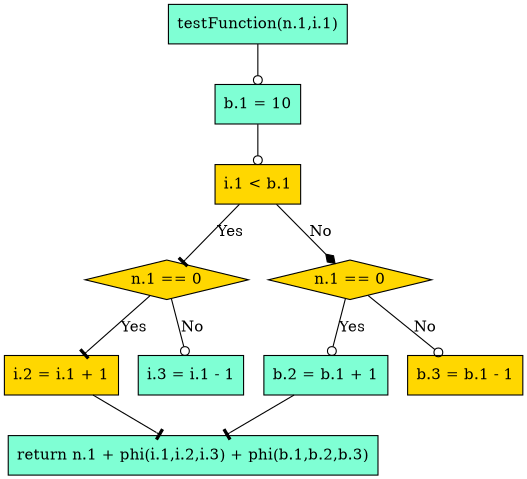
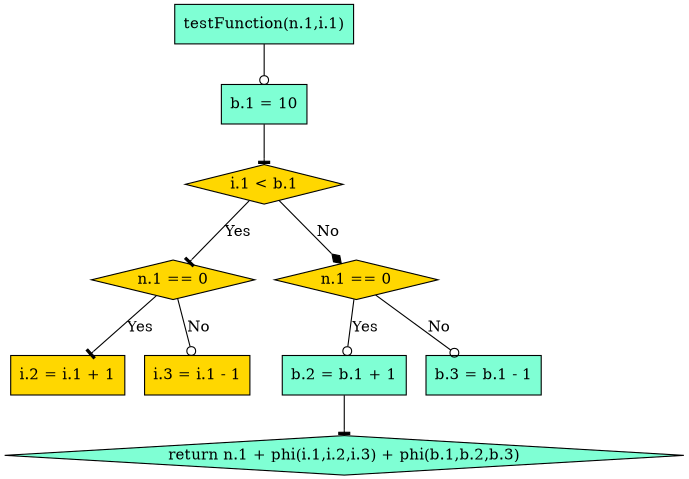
edge "b.1 = 10" -> "i.1 < b.1": arrowhead odot -> tee
node "i.1 < b.1": shape box -> diamond
node "i.3 = i.1 - 1": fillcolor aquamarine -> gold
node "b.3 = b.1 - 1": fillcolor gold -> aquamarine
edge "i.2 = i.1 + 1" -> "return n.1 + phi(i.1,i.2,i.3) + phi(b.1,b.2,b.3)": removed
node "return n.1 + phi(i.1,i.2,i.3) + phi(b.1,b.2,b.3)": shape box -> diamond
